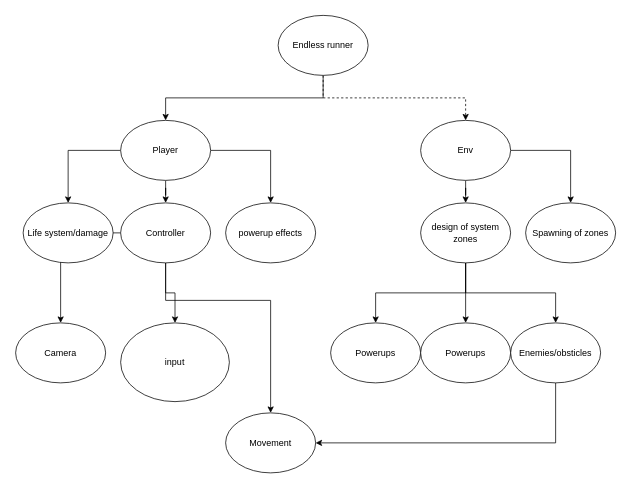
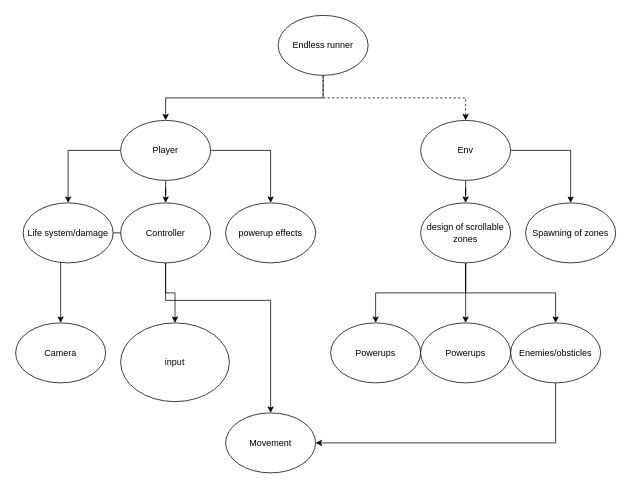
node "design of system zones": label "design of system zones" -> "design of scrollable zones"
